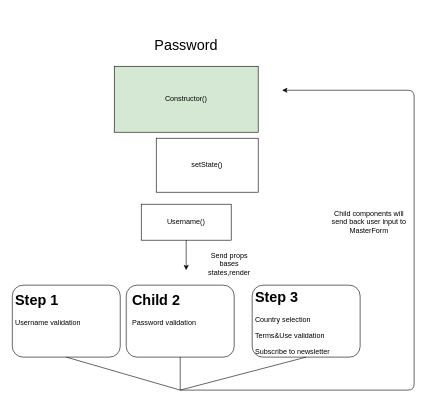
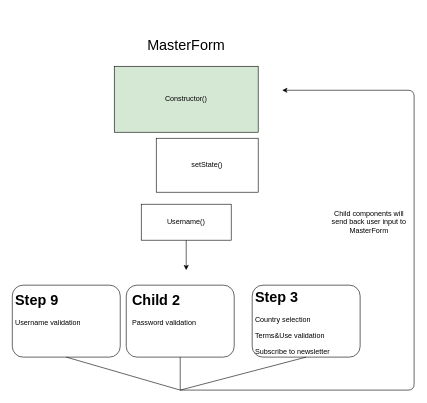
node "Password": label "Password" -> "MasterForm"
node "Send props bases states,render": removed
node "Step 1Username validation": label "Step 1Username validation" -> "Step 9Username validation"
